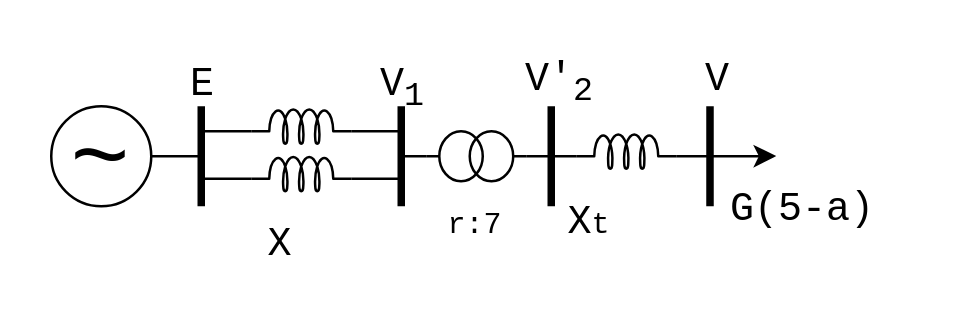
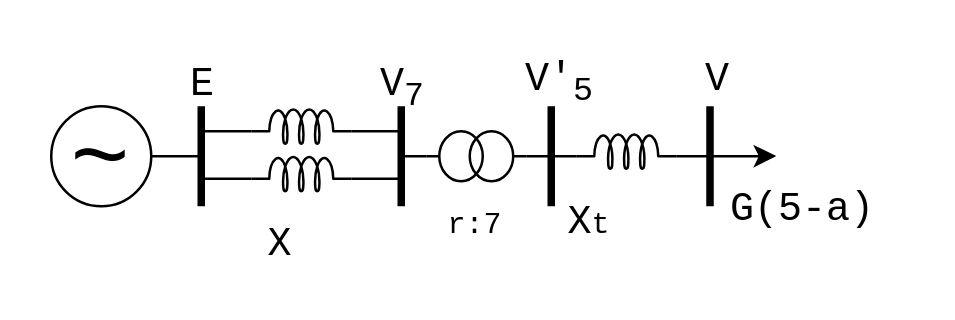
node "V'2": label "V'2" -> "V'5"
node "V1": label "V1" -> "V7"
